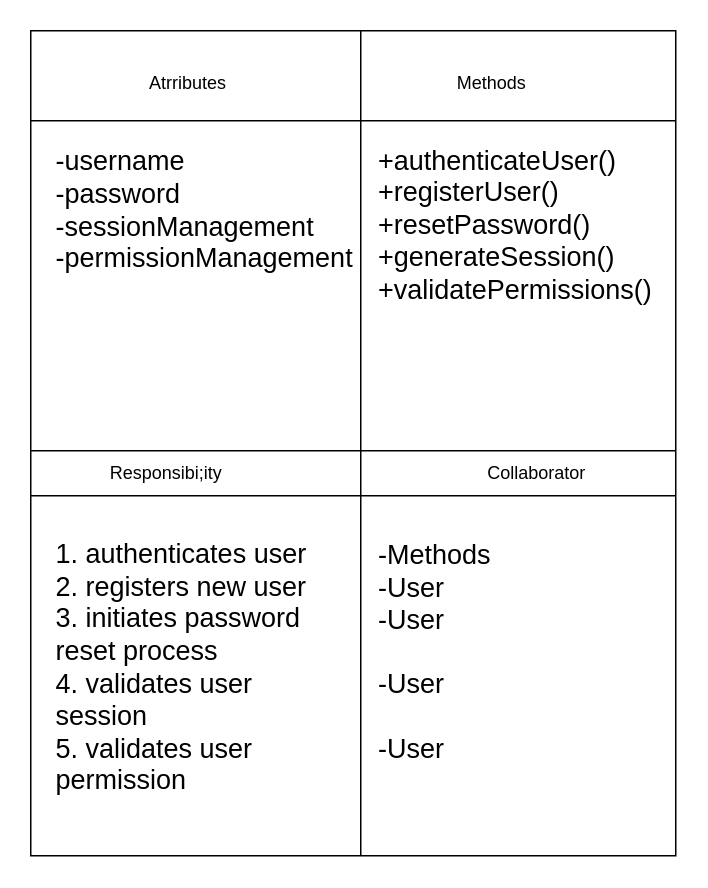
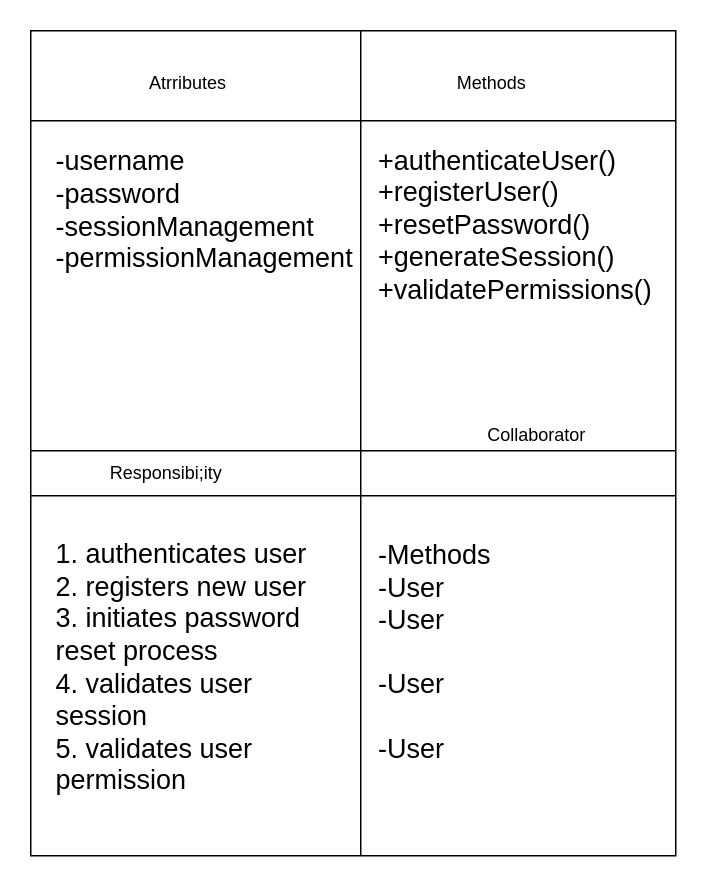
node "Collaborator": moved (537, 473) -> (537, 436)
